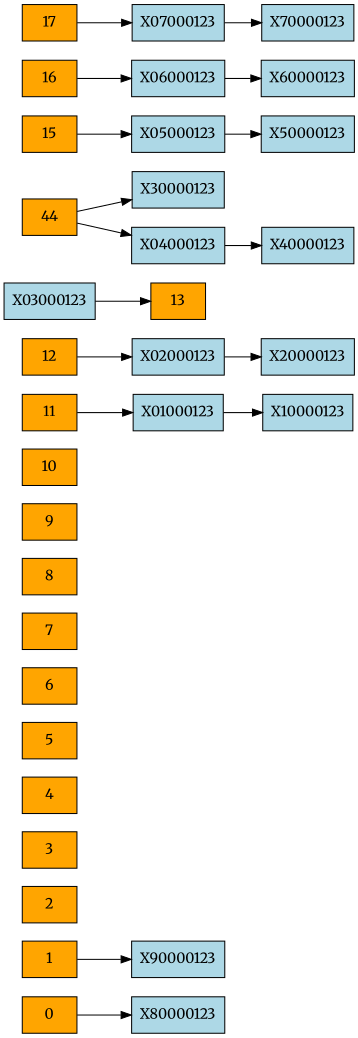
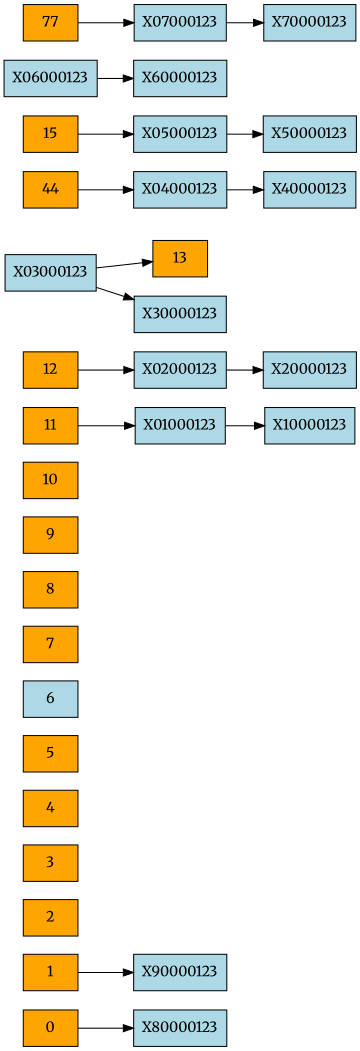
node "17": label "17" -> "77"
node "16": removed
edge "44" -> "X30000123": now "X03000123" -> "X30000123"
node "6": fillcolor orange -> lightblue
